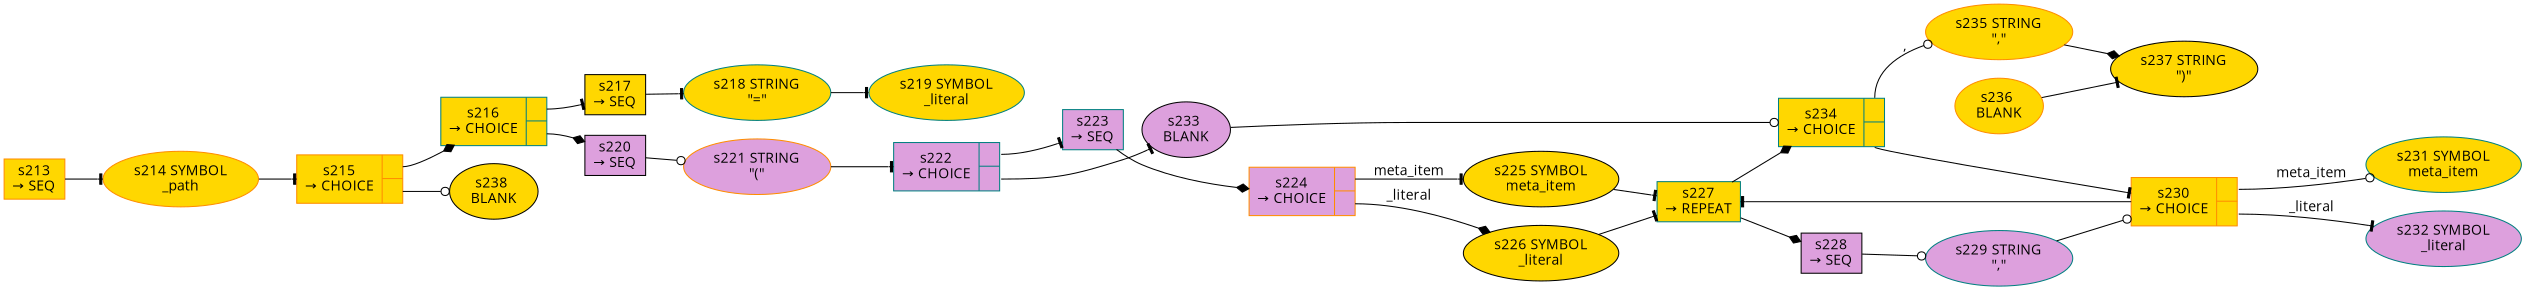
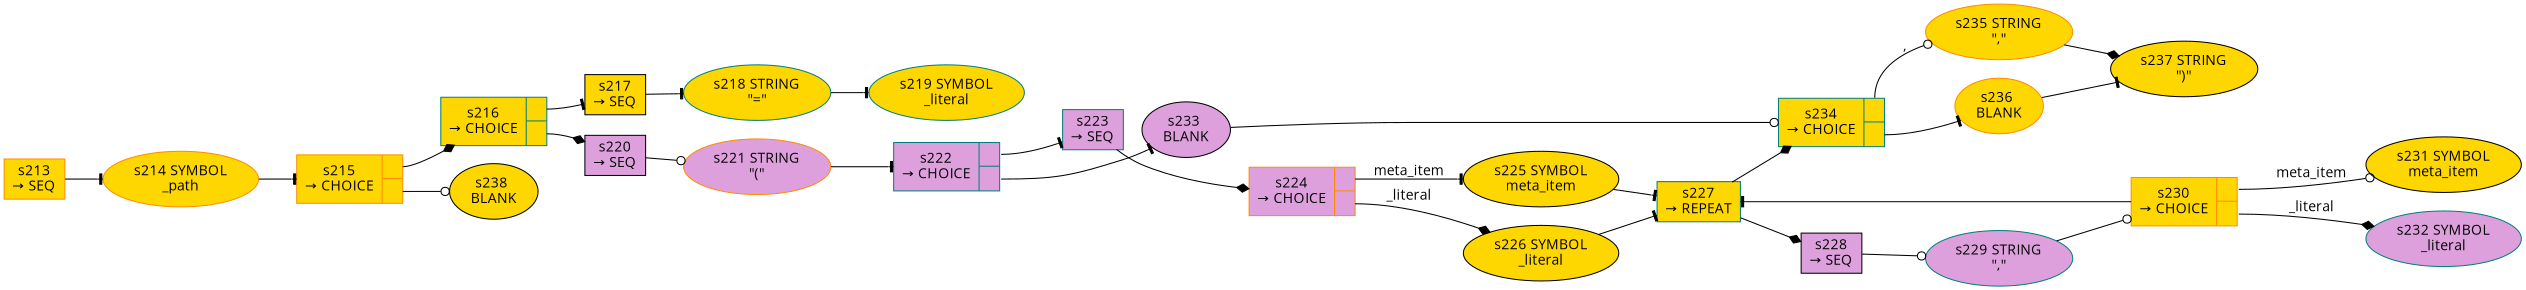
node "s231 SYMBOL meta_item": color teal -> black
edge "s234" -> "s230": now "s234" -> "s236 BLANK"
edge "s230" -> "s232 SYMBOL _literal": arrowhead tee -> diamond
